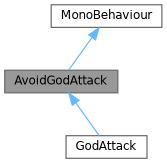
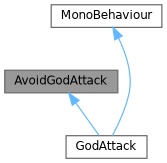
edge "AvoidGodAttack" -> "MonoBehaviour": now "GodAttack" -> "MonoBehaviour"
